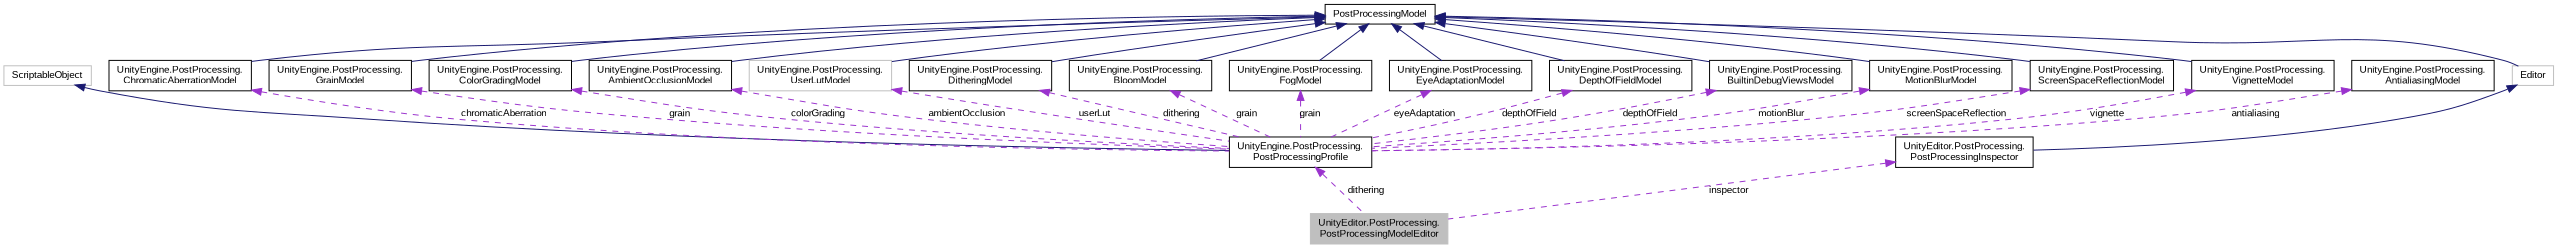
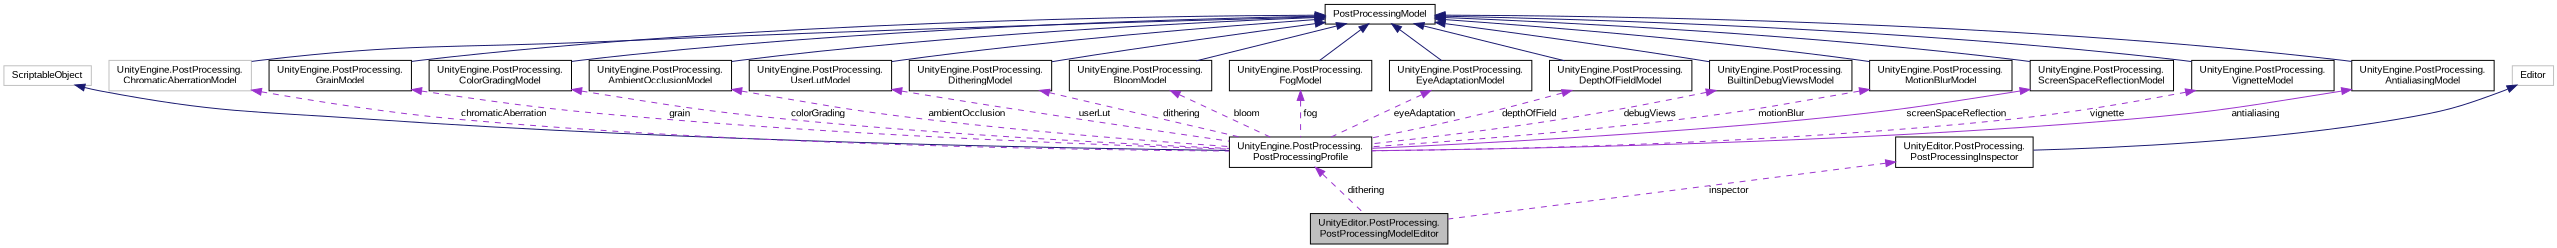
edge "Editor" -> "PostProcessingModel": now "UnityEngine.PostProcessing. AntialiasingModel" -> "PostProcessingModel"
node "UnityEngine.PostProcessing. ChromaticAberrationModel": color black -> grey75
node "UnityEngine.PostProcessing. UserLutModel": color grey75 -> black
edge "UnityEngine.PostProcessing. PostProcessingProfile" -> "UnityEngine.PostProcessing. BloomModel": label " grain" -> " bloom"
edge "UnityEngine.PostProcessing. PostProcessingProfile" -> "UnityEngine.PostProcessing. FogModel": label " grain" -> " fog"
edge "UnityEngine.PostProcessing. PostProcessingProfile" -> "UnityEngine.PostProcessing. BuiltinDebugViewsModel": label " depthOfField" -> " debugViews"
edge "UnityEngine.PostProcessing. PostProcessingProfile" -> "UnityEngine.PostProcessing. ScreenSpaceReflectionModel": style dashed -> solid
edge "UnityEngine.PostProcessing. PostProcessingProfile" -> "UnityEngine.PostProcessing. AntialiasingModel": style dashed -> solid
node "UnityEditor.PostProcessing. PostProcessingModelEditor": color grey75 -> black
